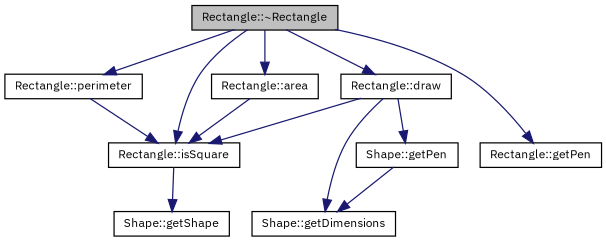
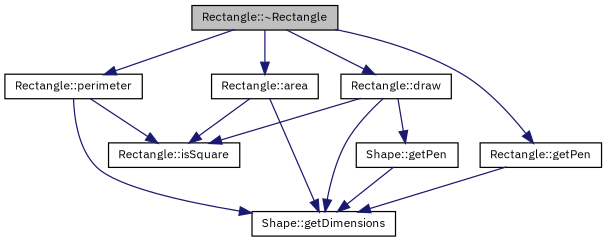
edge "Rectangle::~Rectangle" -> "Rectangle::isSquare": removed
edge "Rectangle::area" -> "Shape::getDimensions": added
edge "Rectangle::perimeter" -> "Shape::getDimensions": added
edge "Rectangle::getPen" -> "Shape::getDimensions": added
node "Shape::getShape": removed
